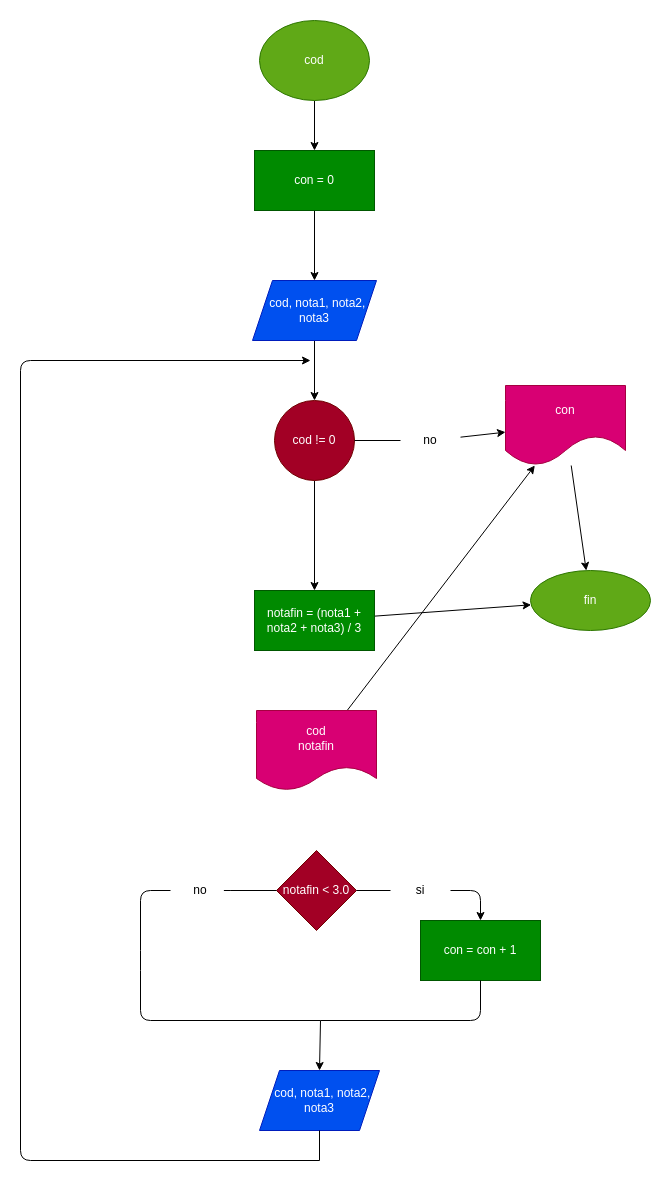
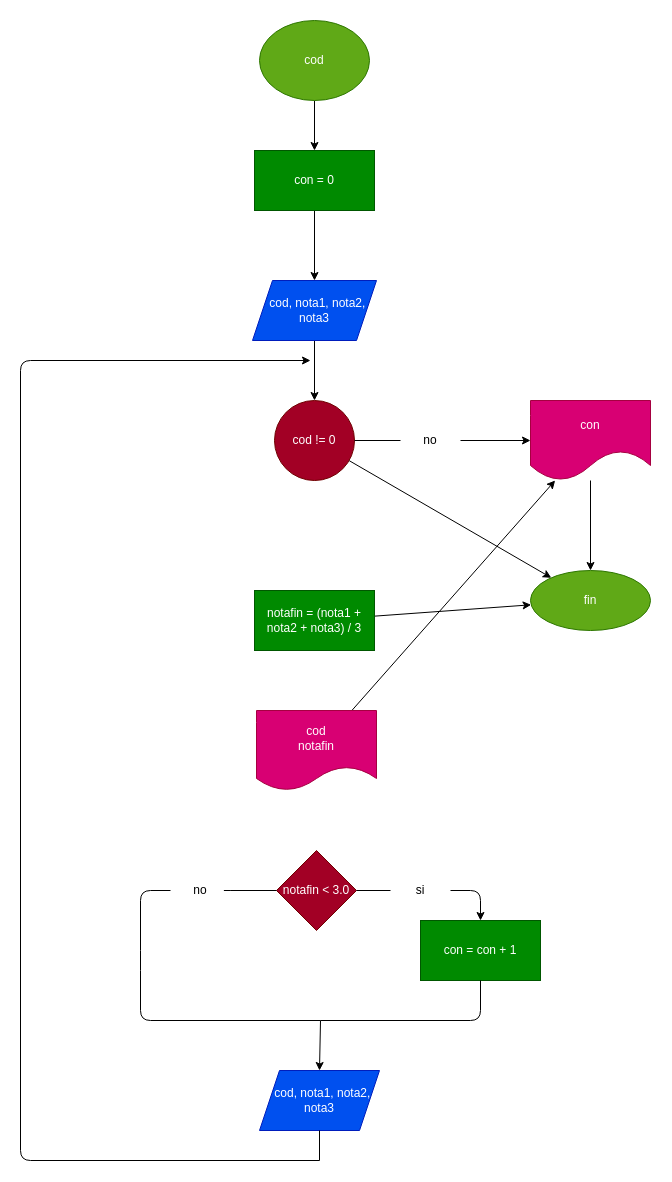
node "con": moved (566, 426) -> (591, 441)
edge "cod != 0" -> "notafin = (nota1 + nota2 + nota3) / 3": now "cod != 0" -> "fin"
